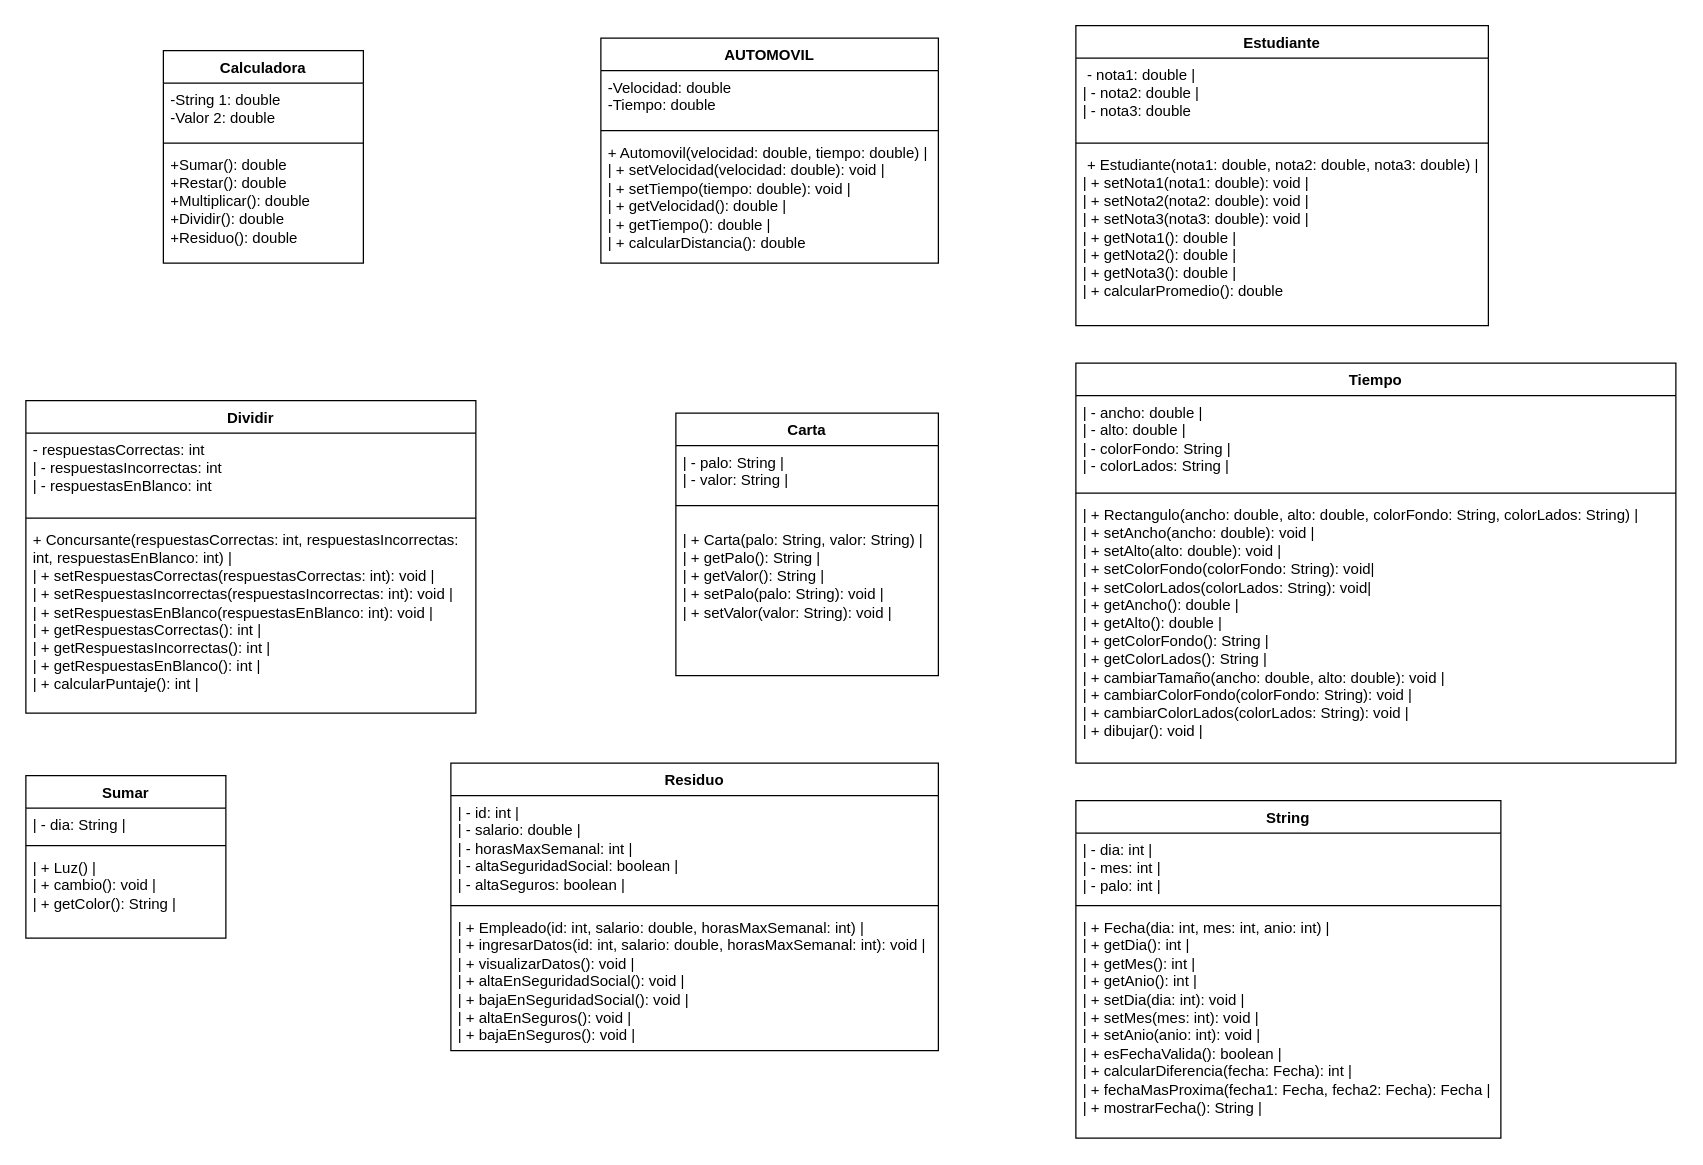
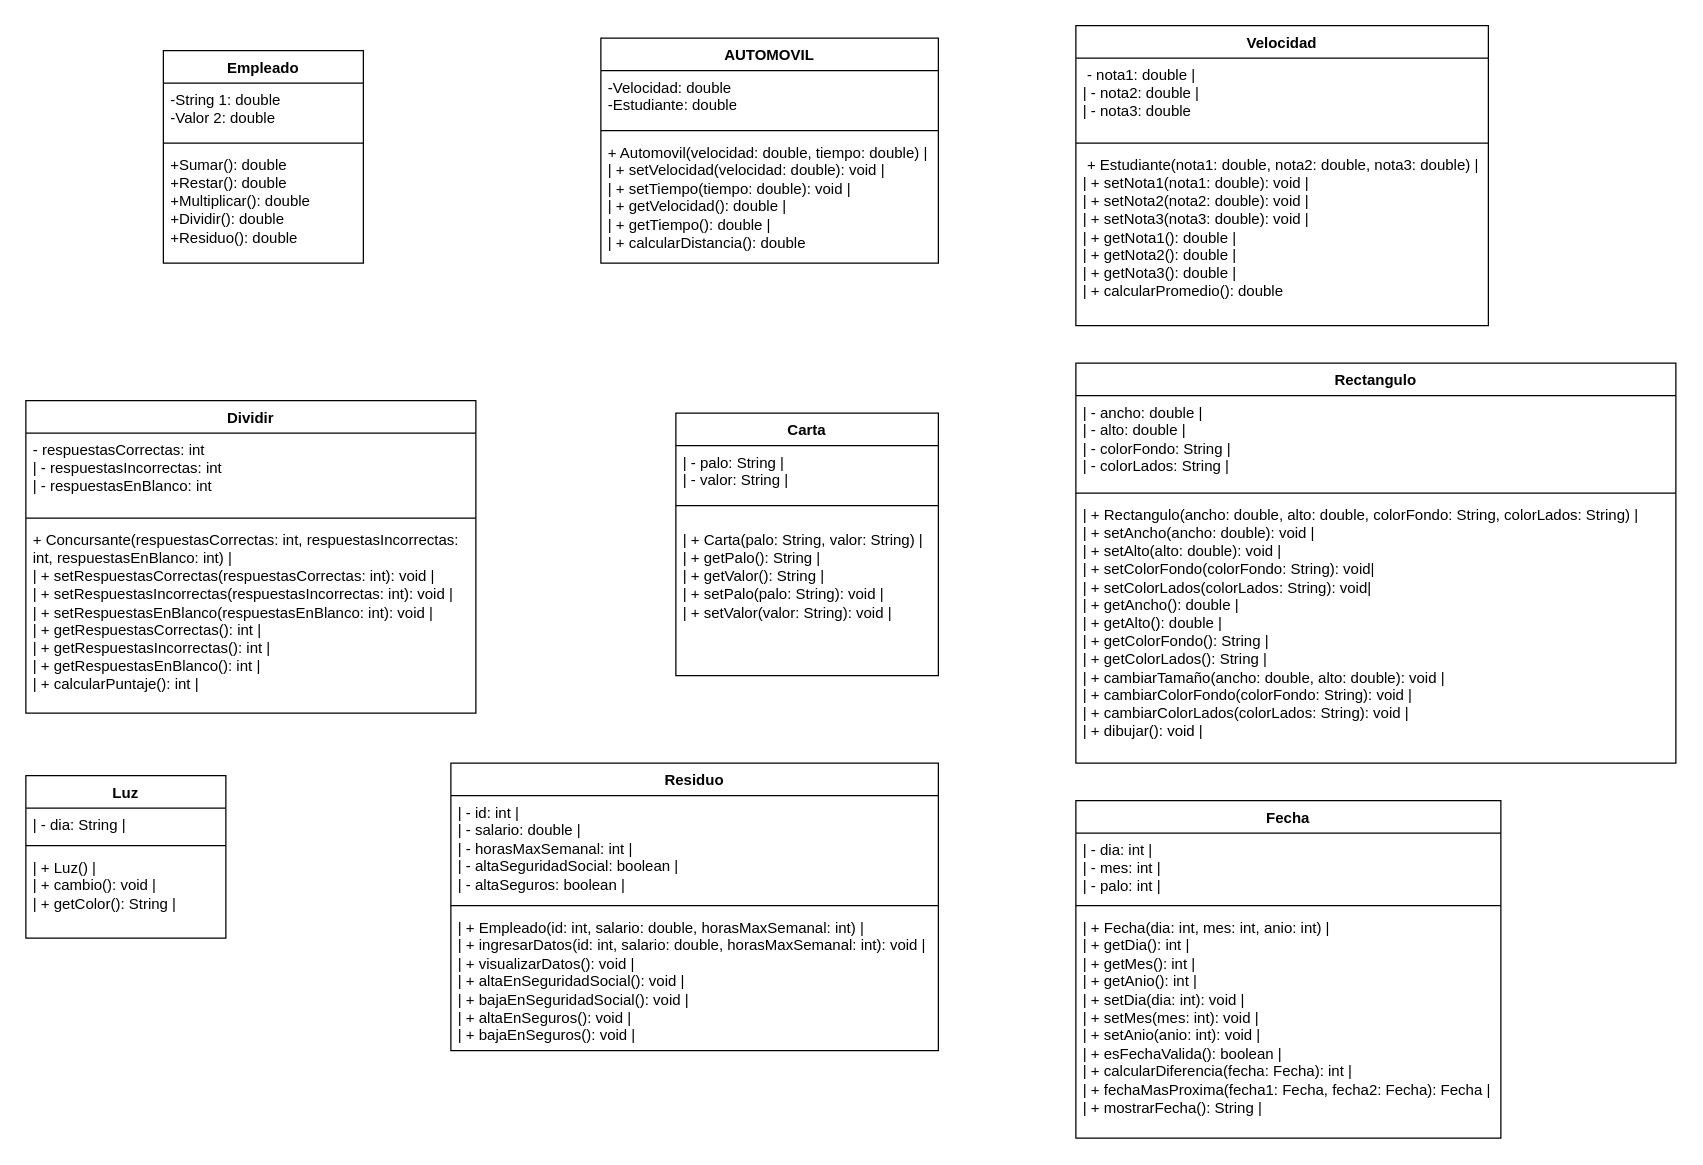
node "Estudiante": label "Estudiante" -> "Velocidad"
node "Calculadora": label "Calculadora" -> "Empleado"
node "-Velocidad: double -Tiempo: double": label "-Velocidad: double -Tiempo: double" -> "-Velocidad: double -Estudiante: double"
node "Tiempo": label "Tiempo" -> "Rectangulo"
node "Sumar": label "Sumar" -> "Luz"
node "String": label "String" -> "Fecha"
